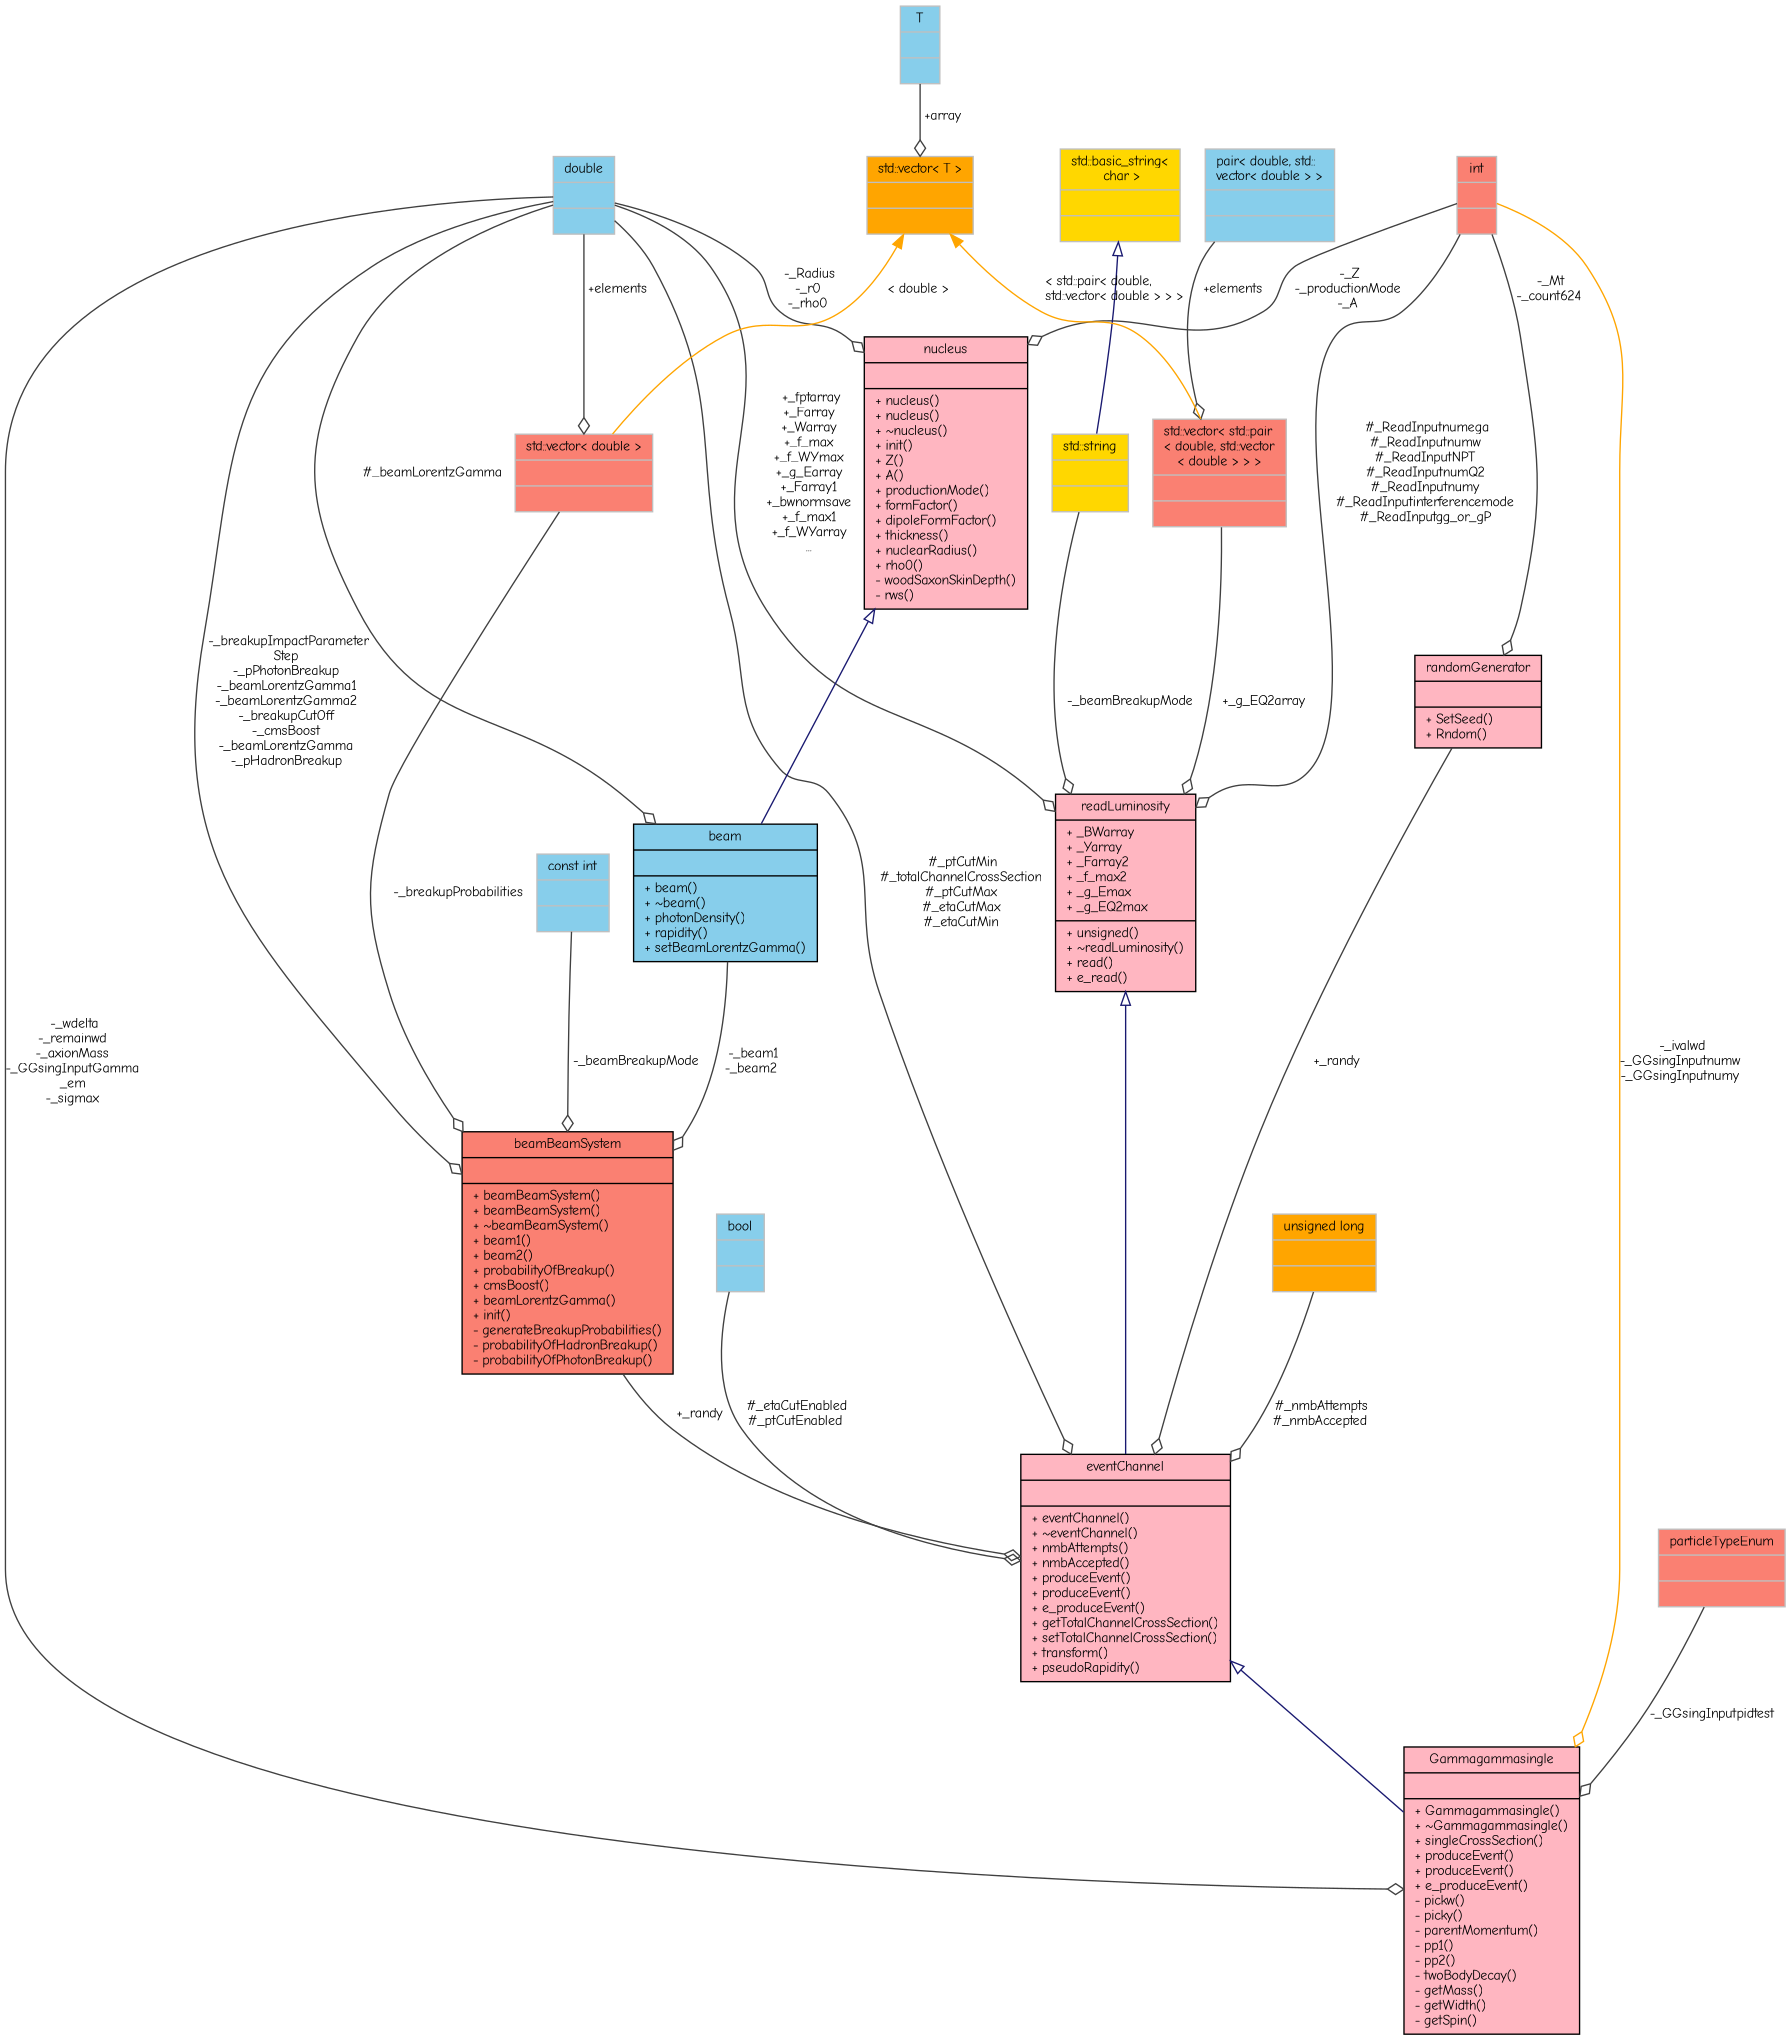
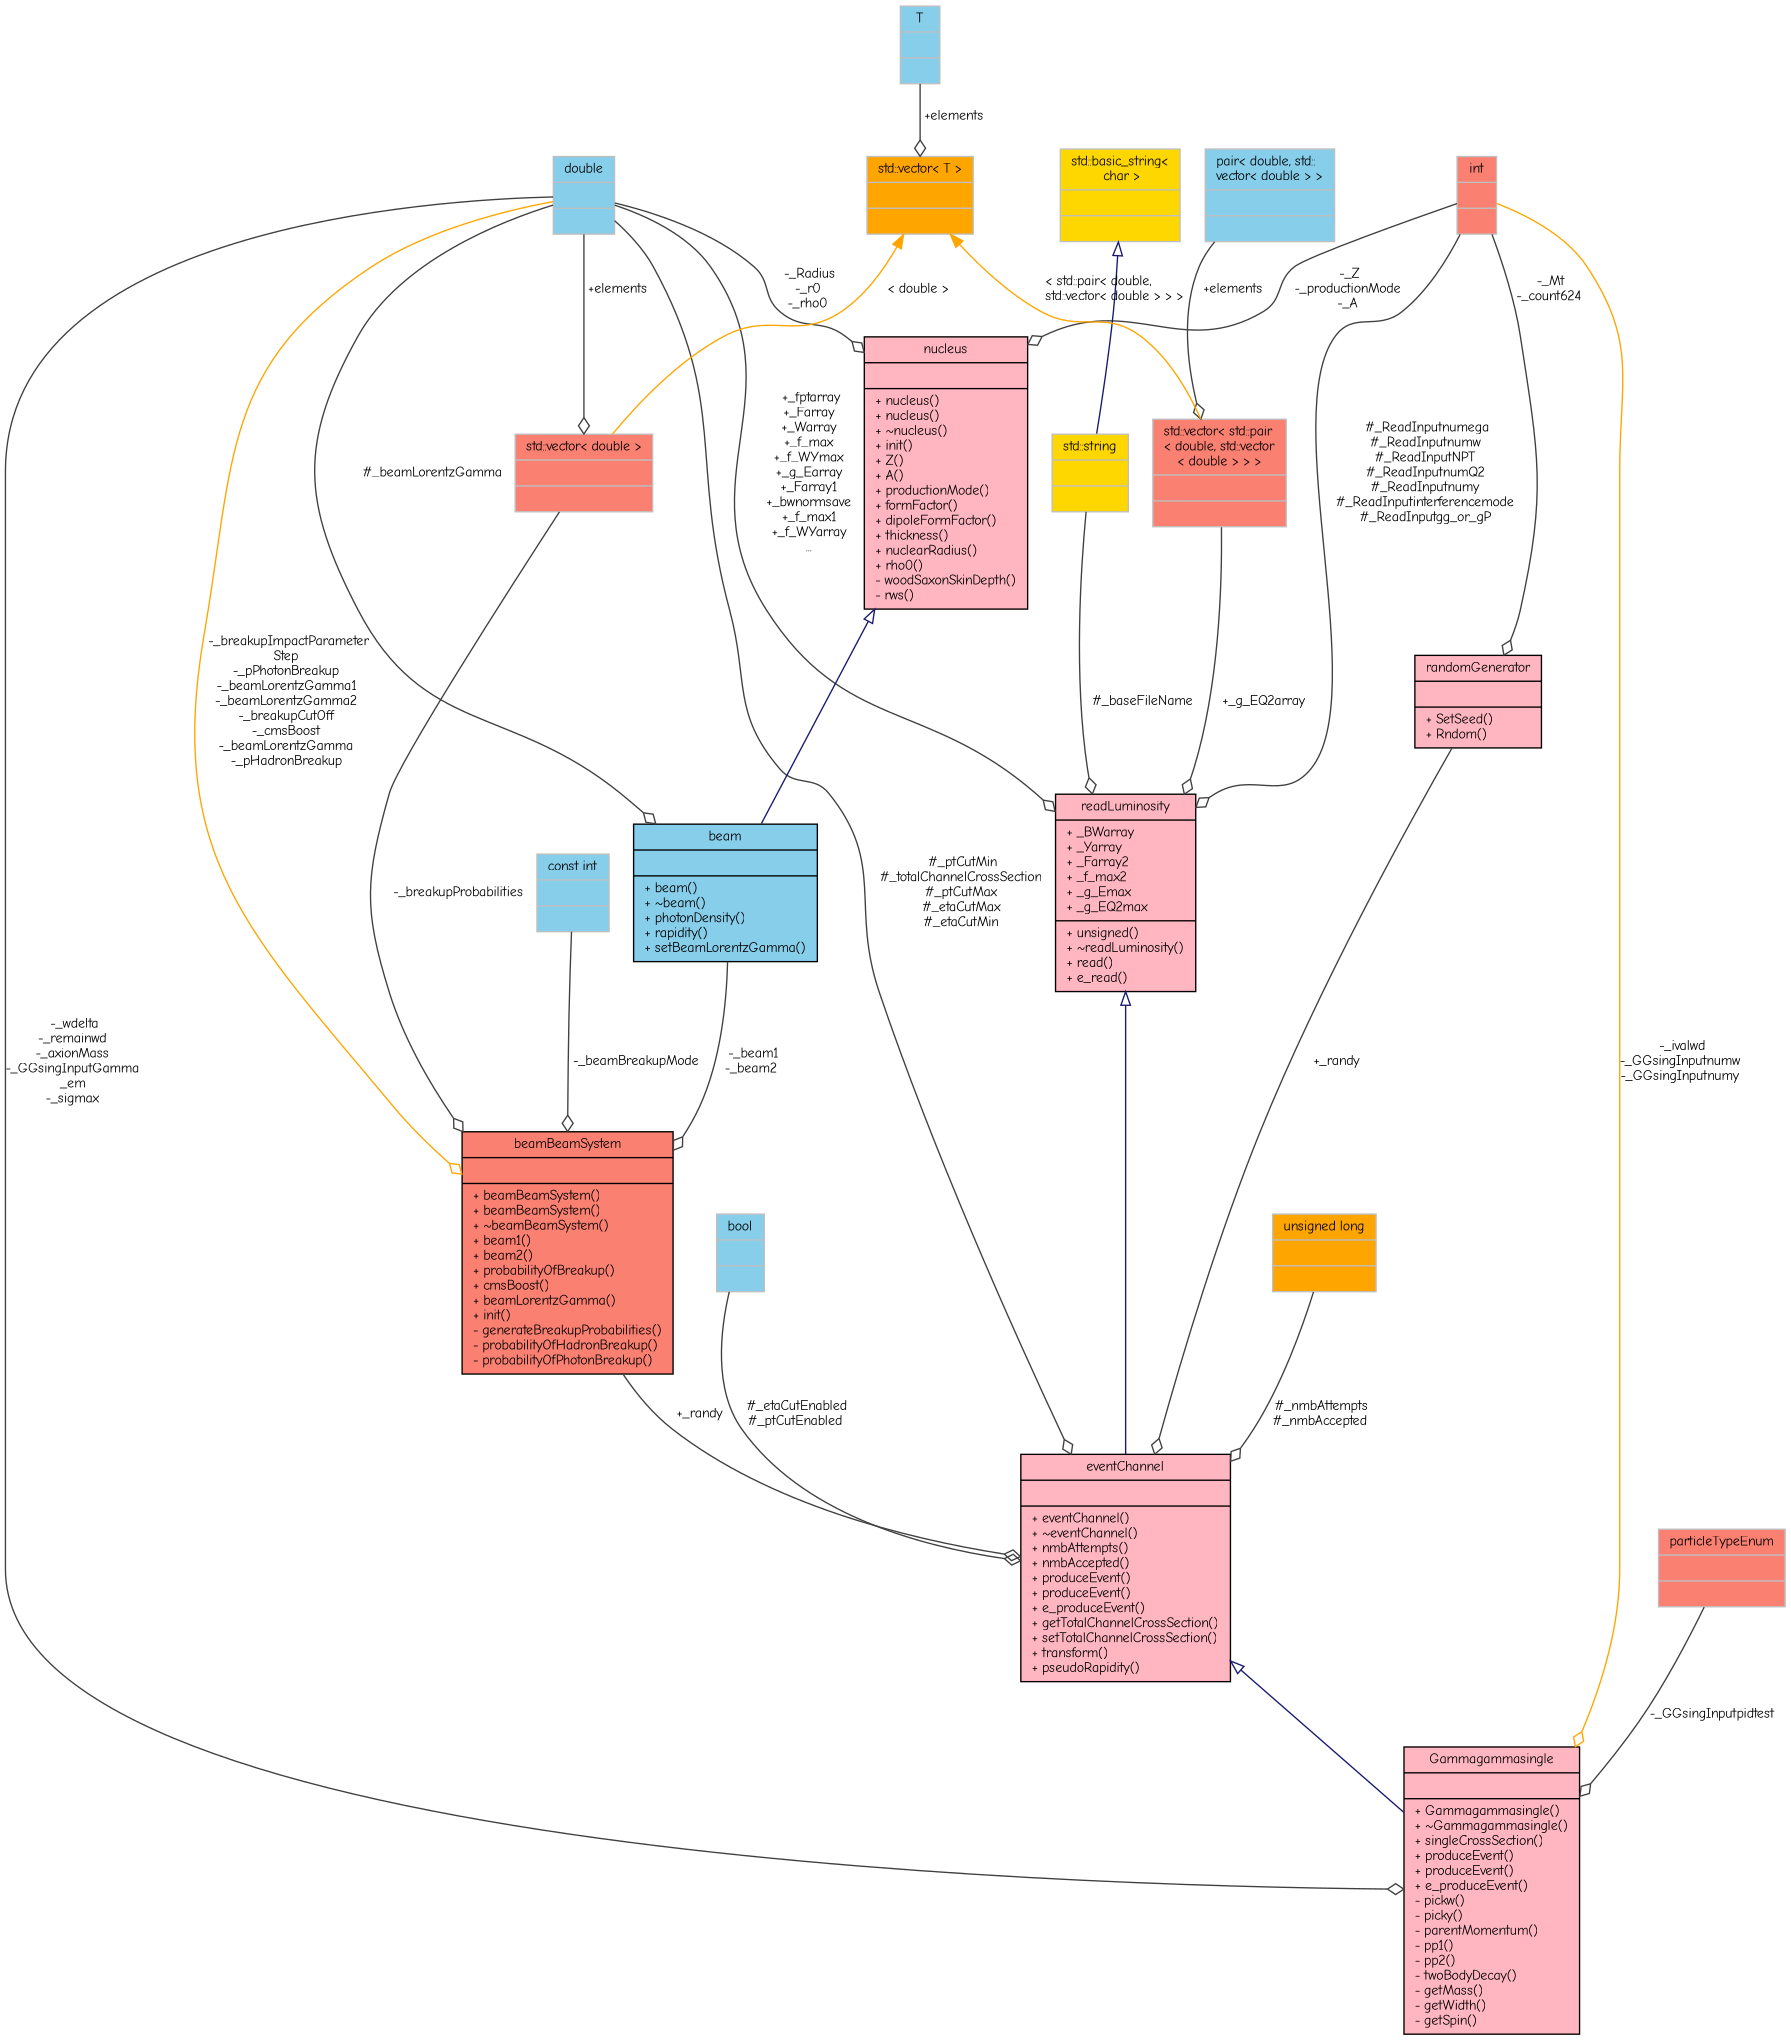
edge "T" -> "std::vector< T >": label " +array" -> " +elements"
edge "double" -> "beamBeamSystem": color grey25 -> orange
edge "std::string" -> "readLuminosity": label " -_beamBreakupMode" -> " #_baseFileName"
